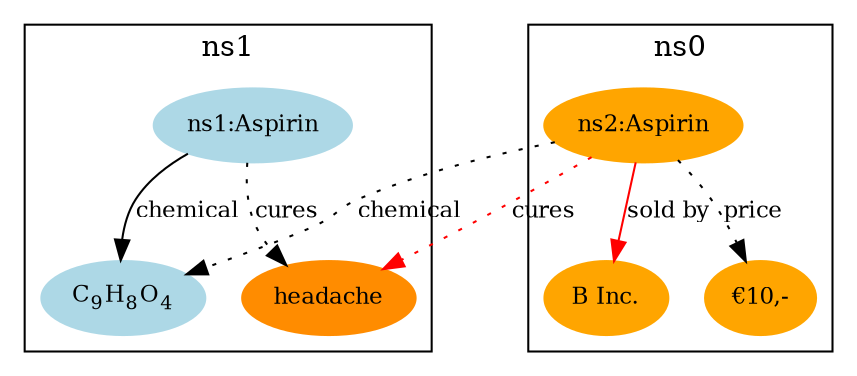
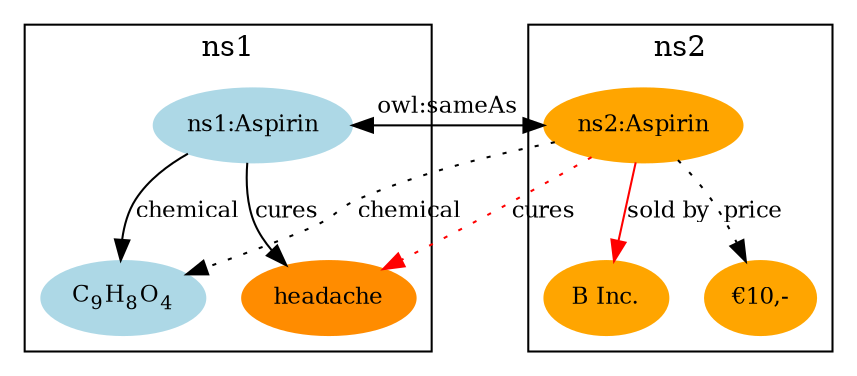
cluster "ns0": label "ns0" -> "ns2"
edge "ns1:Aspirin" -- "ns2:Aspirin": added, label "owl:sameAs"
edge "ns1:Aspirin" -> "headache": style dotted -> solid
